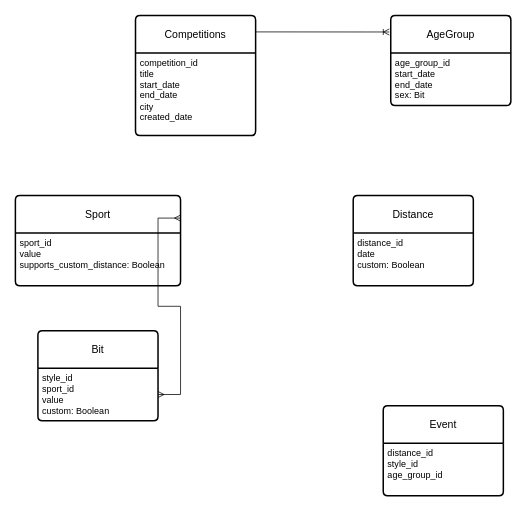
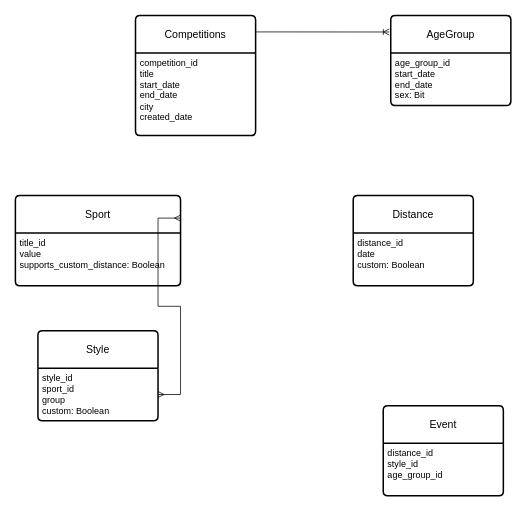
node "sport_id value supports_custom_distance: Boolean": label "sport_id value supports_custom_distance: Boolean" -> "title_id value supports_custom_distance: Boolean"
node "Bit": label "Bit" -> "Style"
node "style_id sport_id value custom: Boolean": label "style_id sport_id value custom: Boolean" -> "style_id sport_id group custom: Boolean"
